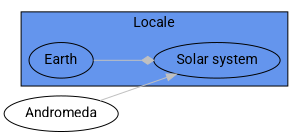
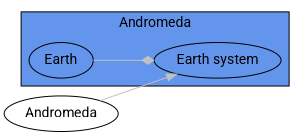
cluster "Locale": label "Locale" -> "Andromeda"
node "Solar system": label "Solar system" -> "Earth system"
